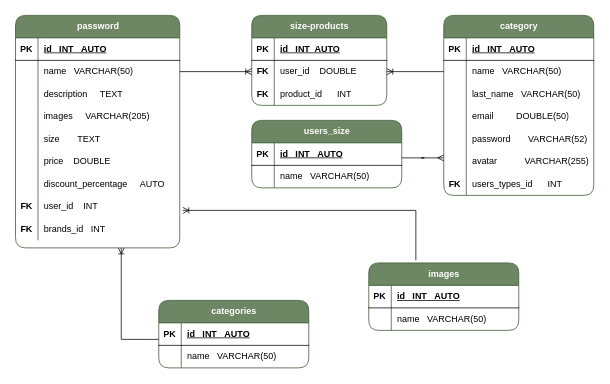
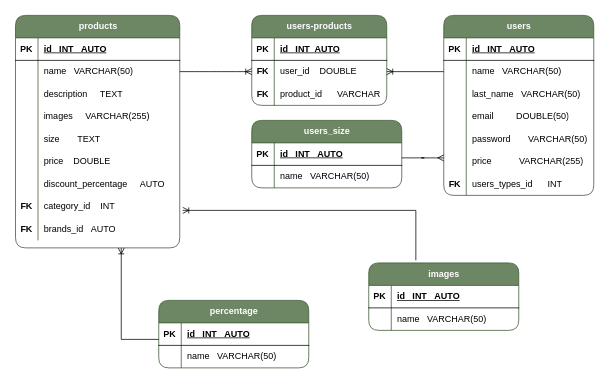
node "password": label "password" -> "products"
node "size-products": label "size-products" -> "users-products"
node "category": label "category" -> "users"
node "product_id INT": label "product_id INT" -> "product_id VARCHAR"
node "images VARCHAR(205)": label "images VARCHAR(205)" -> "images VARCHAR(255)"
node "password VARCHAR(52)": label "password VARCHAR(52)" -> "password VARCHAR(50)"
node "avatar VARCHAR(255)": label "avatar VARCHAR(255)" -> "price VARCHAR(255)"
node "user_id INT": label "user_id INT" -> "category_id INT"
node "brands_id INT": label "brands_id INT" -> "brands_id AUTO"
node "categories": label "categories" -> "percentage"
